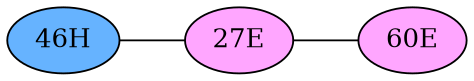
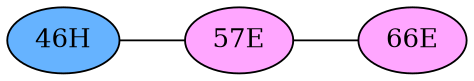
node "27E": label "27E" -> "57E"
node "60E": label "60E" -> "66E"
